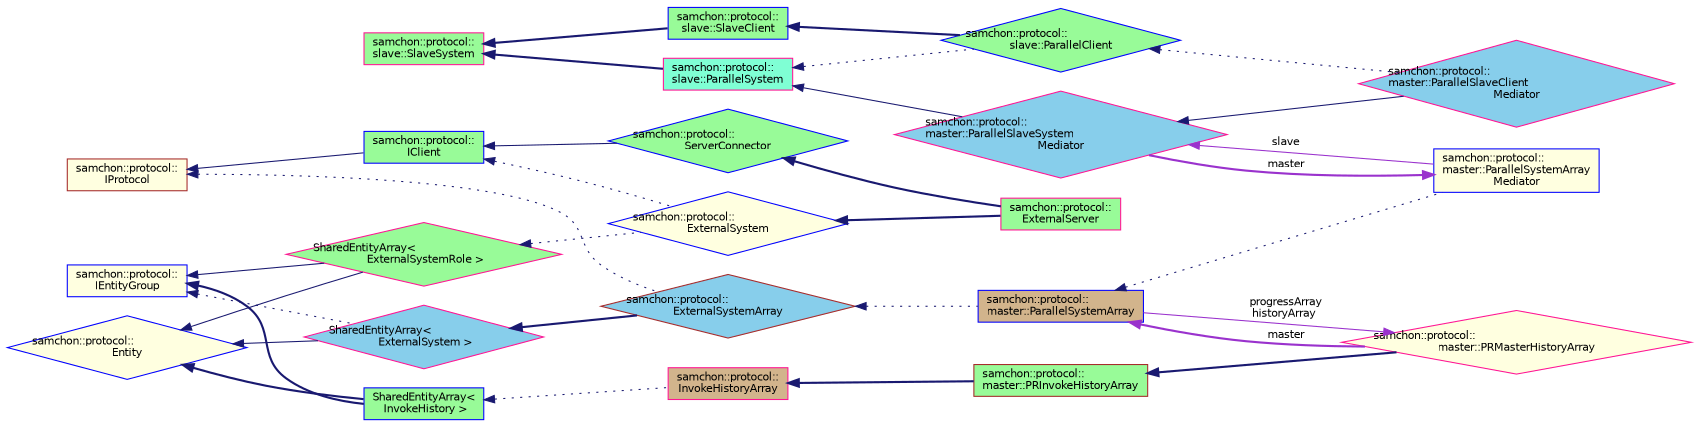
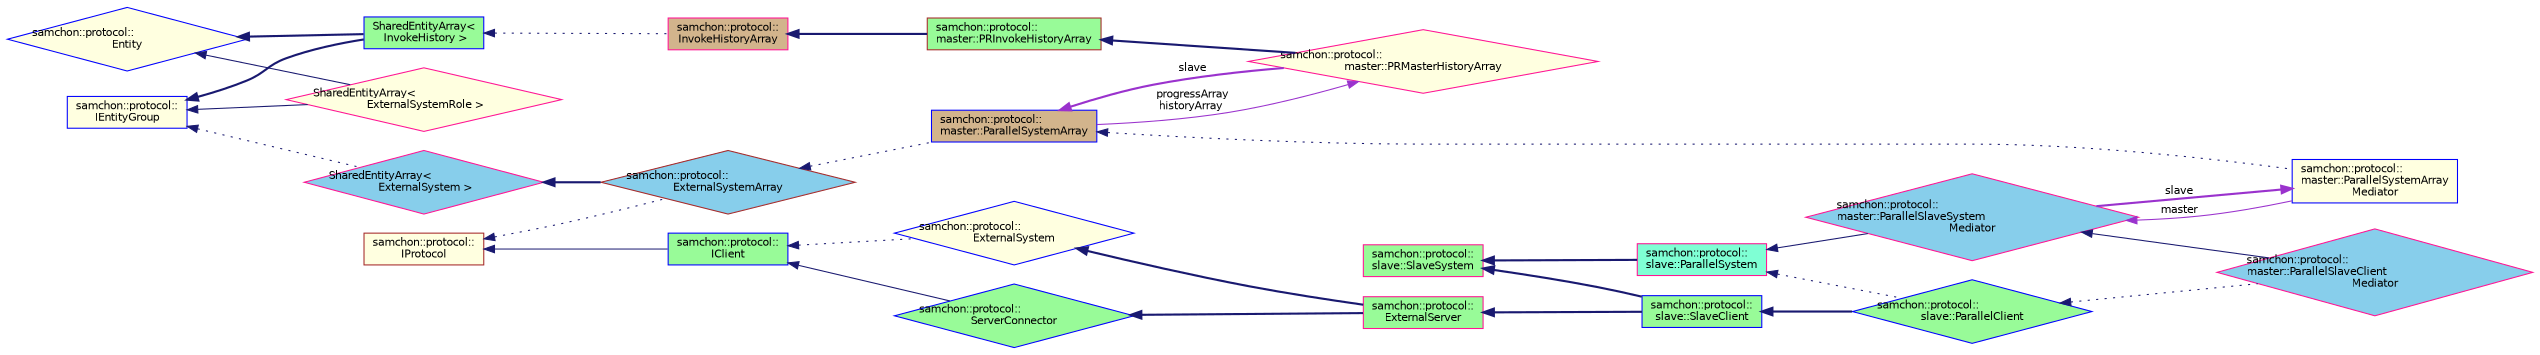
edge "samchon::protocol:: master::ParallelSystemArray Mediator" -> "samchon::protocol:: master::ParallelSlaveSystem Mediator": label " slave" -> " master"
edge "samchon::protocol:: master::ParallelSlaveSystem Mediator" -> "samchon::protocol:: master::ParallelSystemArray Mediator": label " master" -> " slave"
edge "samchon::protocol:: ExternalSystem" -> "SharedEntityArray< ExternalSystemRole >": removed
node "SharedEntityArray< ExternalSystemRole >": fillcolor palegreen -> lightyellow
edge "samchon::protocol:: slave::SlaveClient" -> "samchon::protocol:: ExternalServer": added
edge "samchon::protocol:: master::PRMasterHistoryArray" -> "samchon::protocol:: master::ParallelSystemArray": label " master" -> " slave"
edge "SharedEntityArray< ExternalSystem >" -> "samchon::protocol:: Entity": removed
